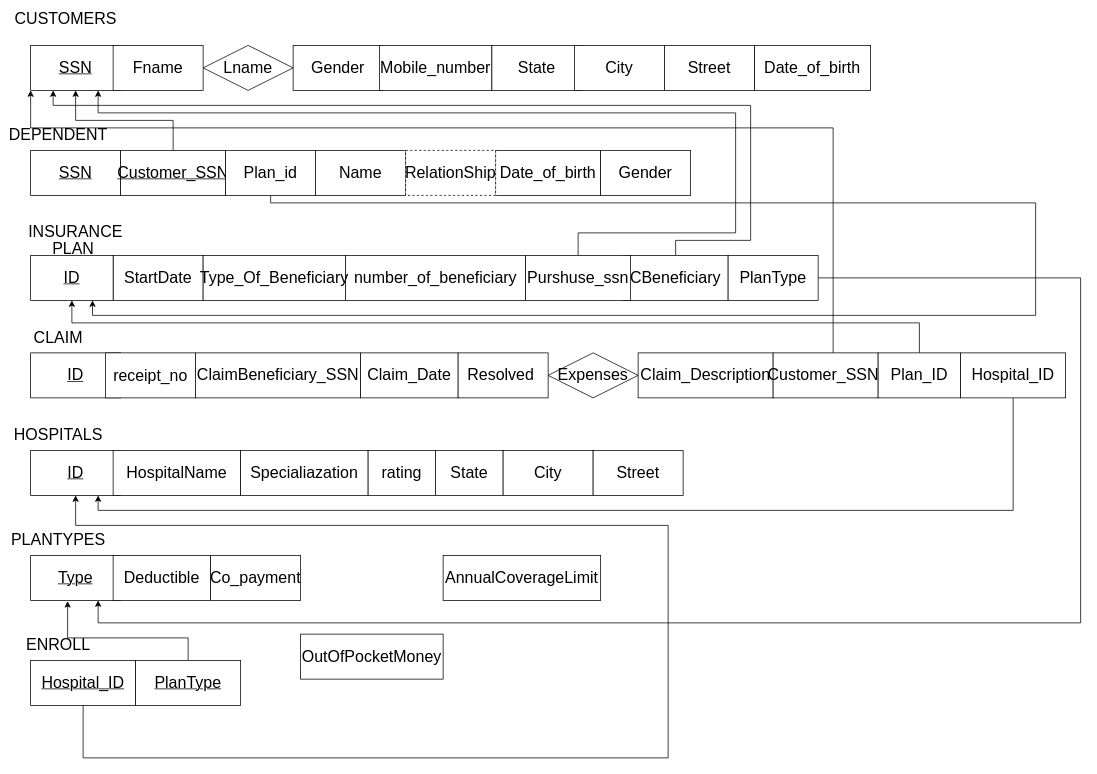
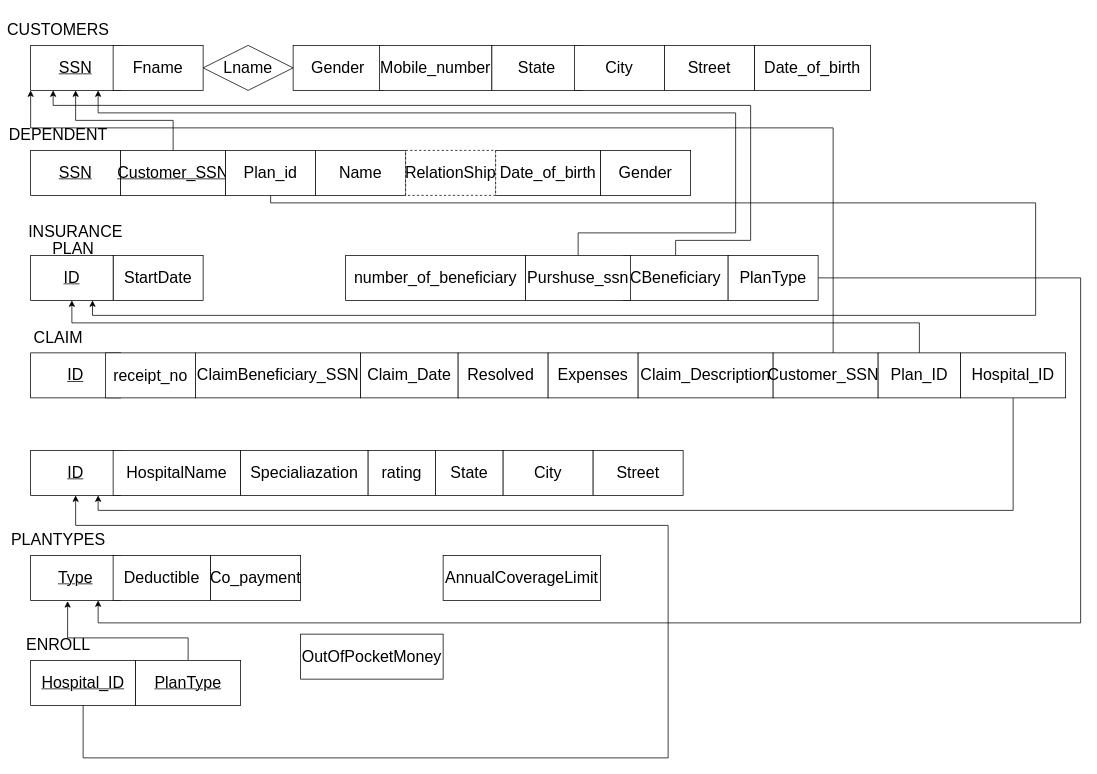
node "CUSTOMERS": moved (68, 19) -> (60, 30)
node "Type_Of_Beneficiary": removed
node "Expenses": shape diamond -> rectangle
node "HOSPITALS": removed
